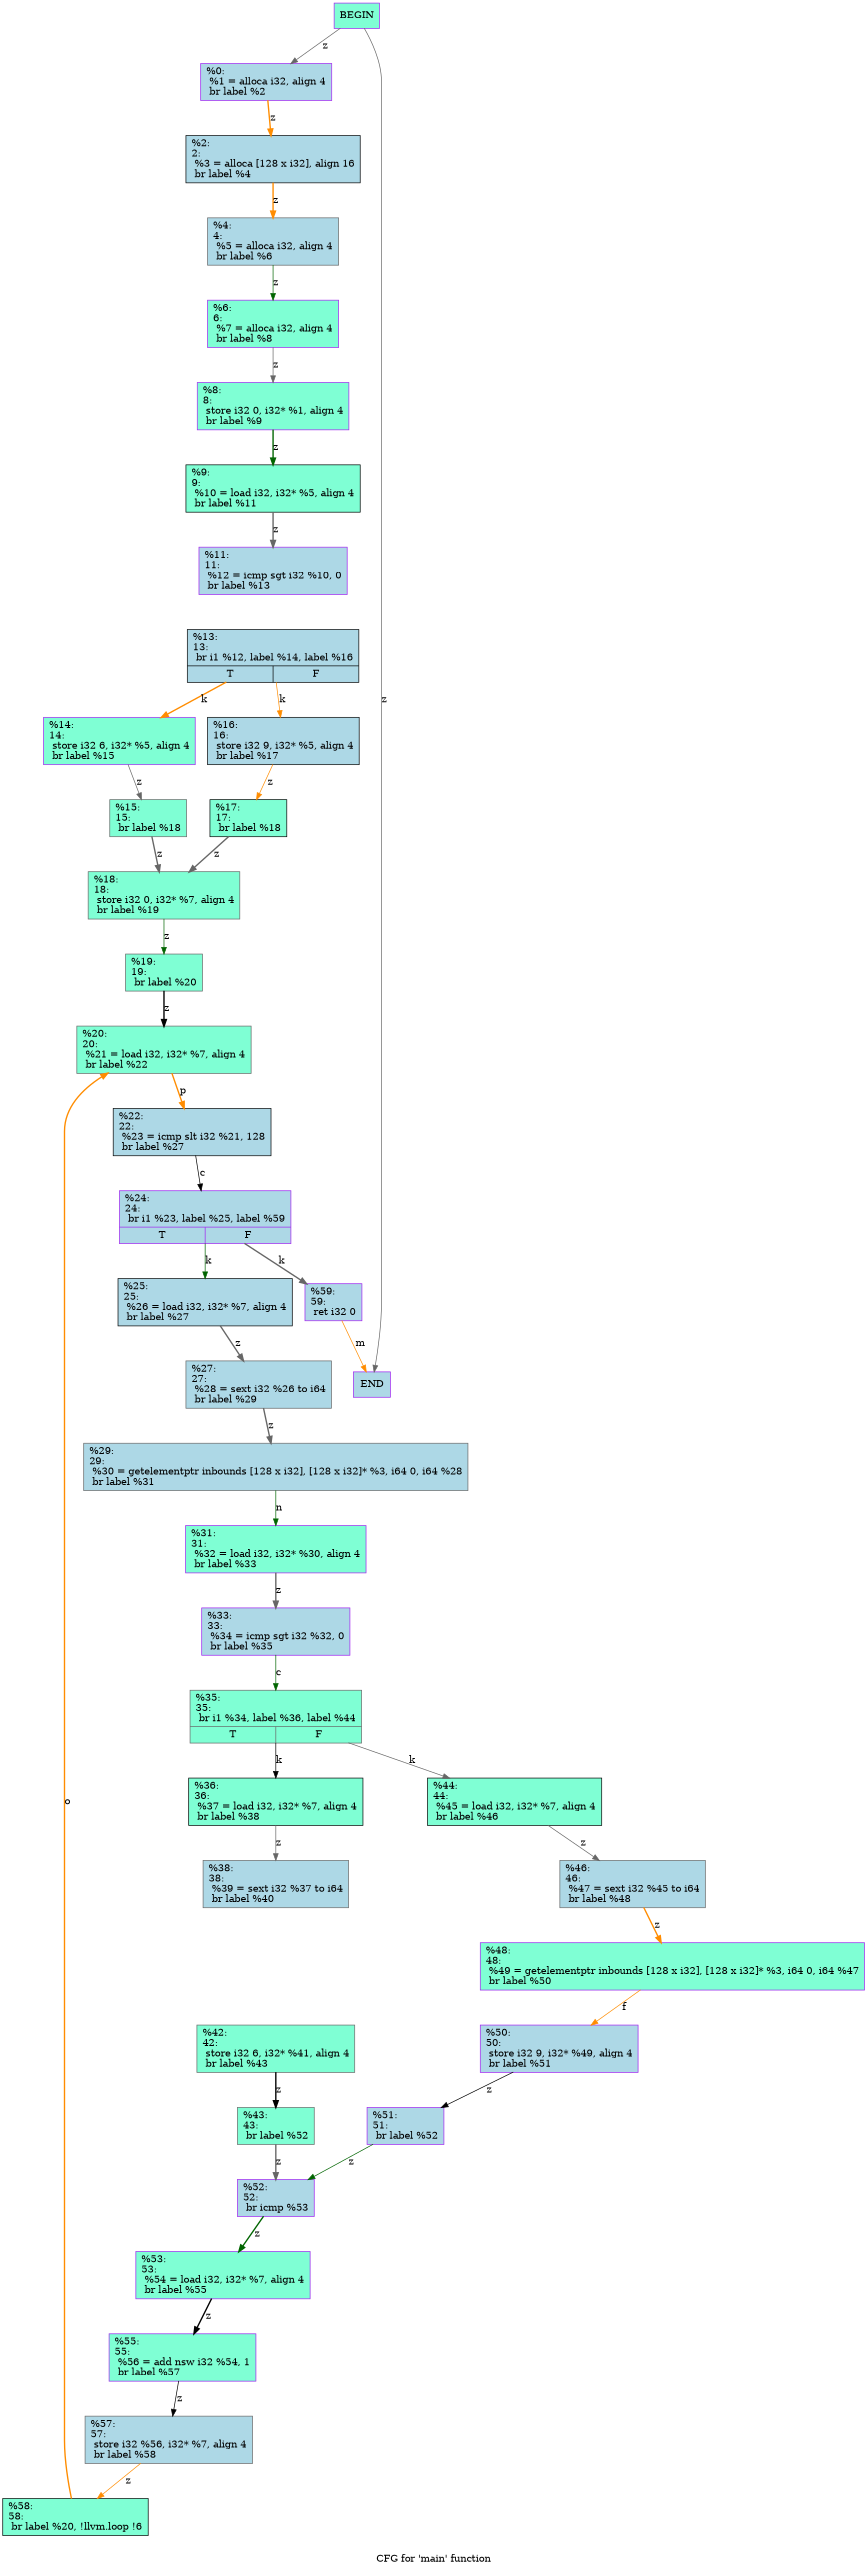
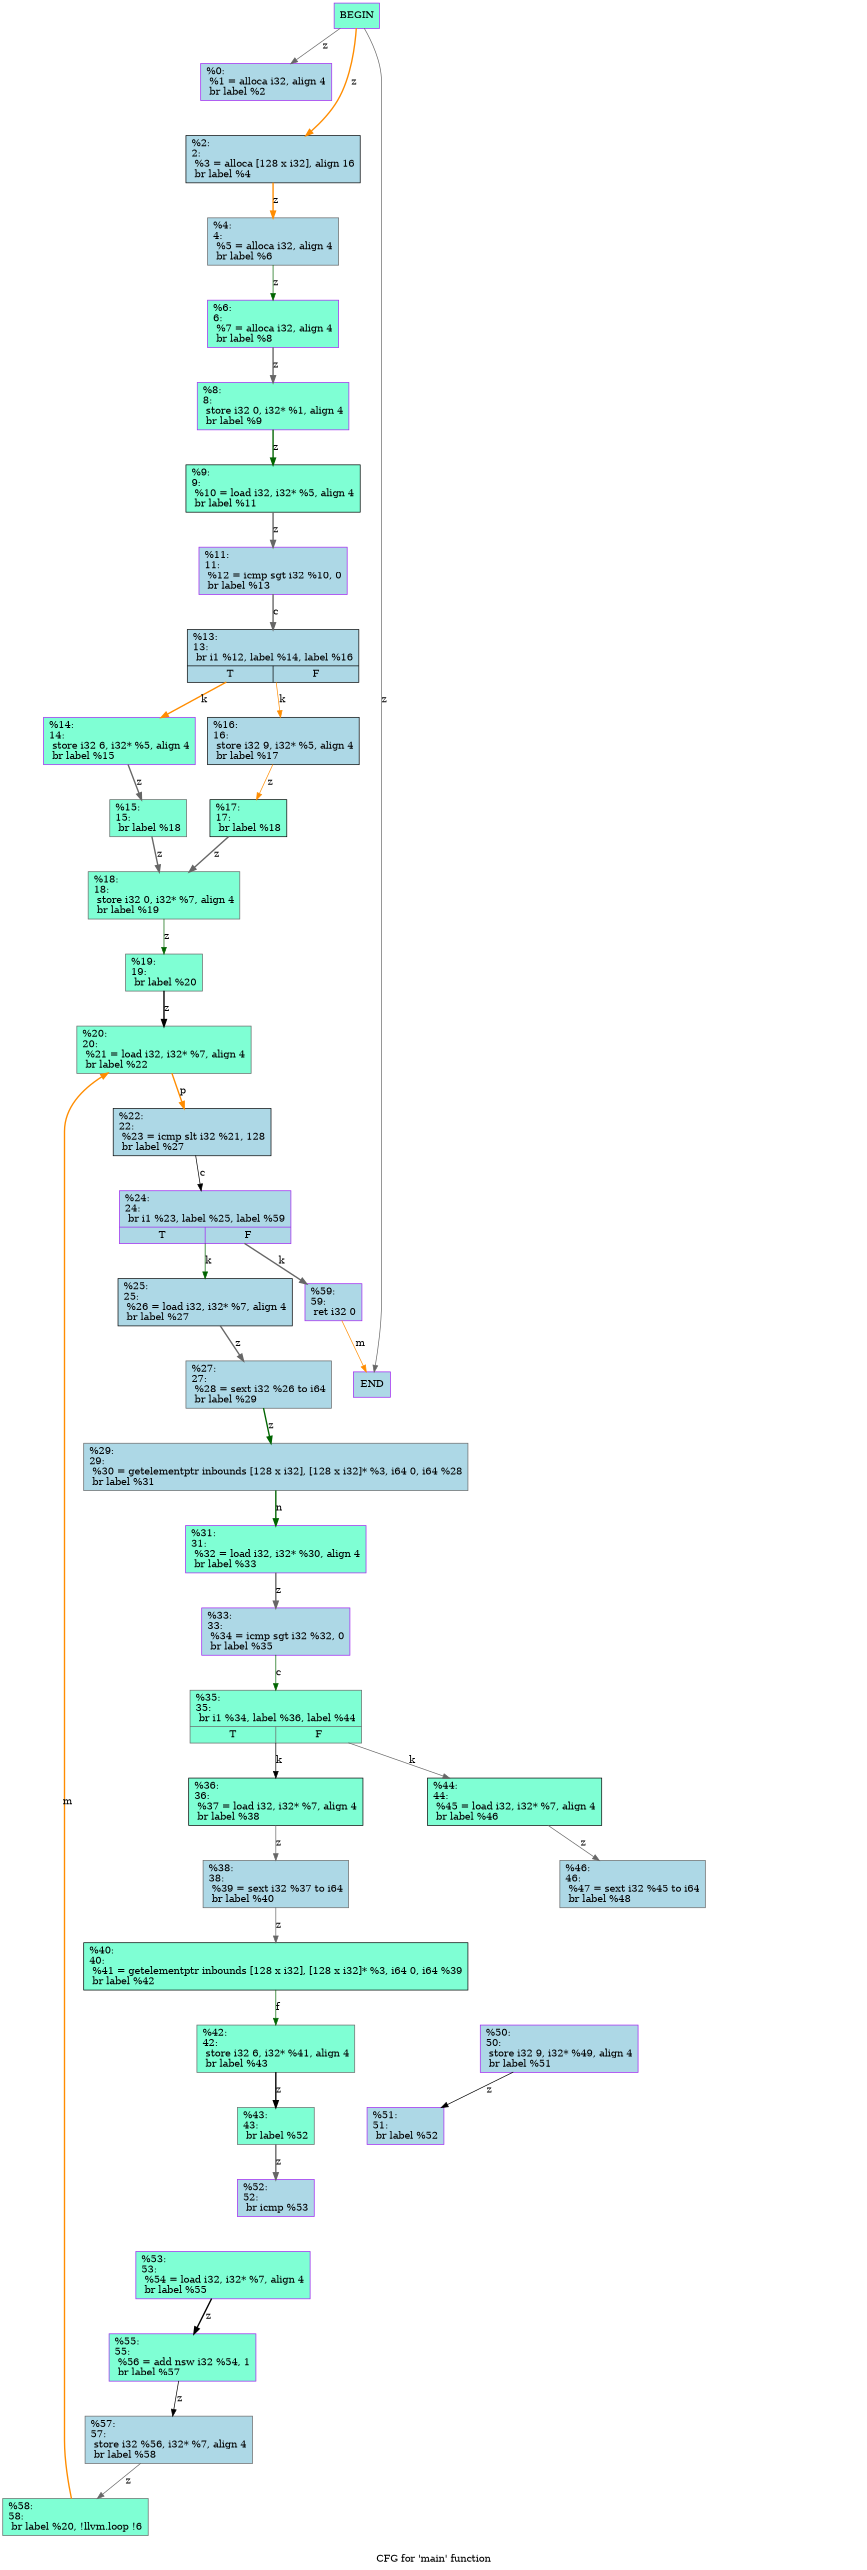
edge "%0:" -> "%2:": now "BEGIN" -> "%2:"
edge "%6:" -> "%8:": style solid -> bold
edge "%11:" -> "%13:": added, label "c"
edge "%14:" -> "%15:": style solid -> bold
edge "%27:" -> "%29:": color gray40 -> darkgreen
edge "%29:" -> "%31:": style solid -> bold
edge "%58:" -> "%20:": label "o" -> "m"
node "%40:": added
node "%48:": removed
edge "%51:" -> "%52:": removed, label "z"
edge "%52:" -> "%53:": removed, label "z"
edge "%57:" -> "%58:": color darkorange -> gray40
node "%58:": color black -> gray40
